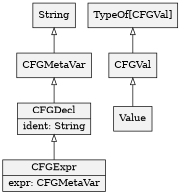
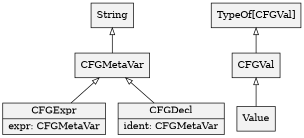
node "CFGDecl": text "ident: String" -> "ident: CFGMetaVar"
edge "CFGExpr" -> "CFGDecl": now "CFGExpr" -> "CFGMetaVar"
